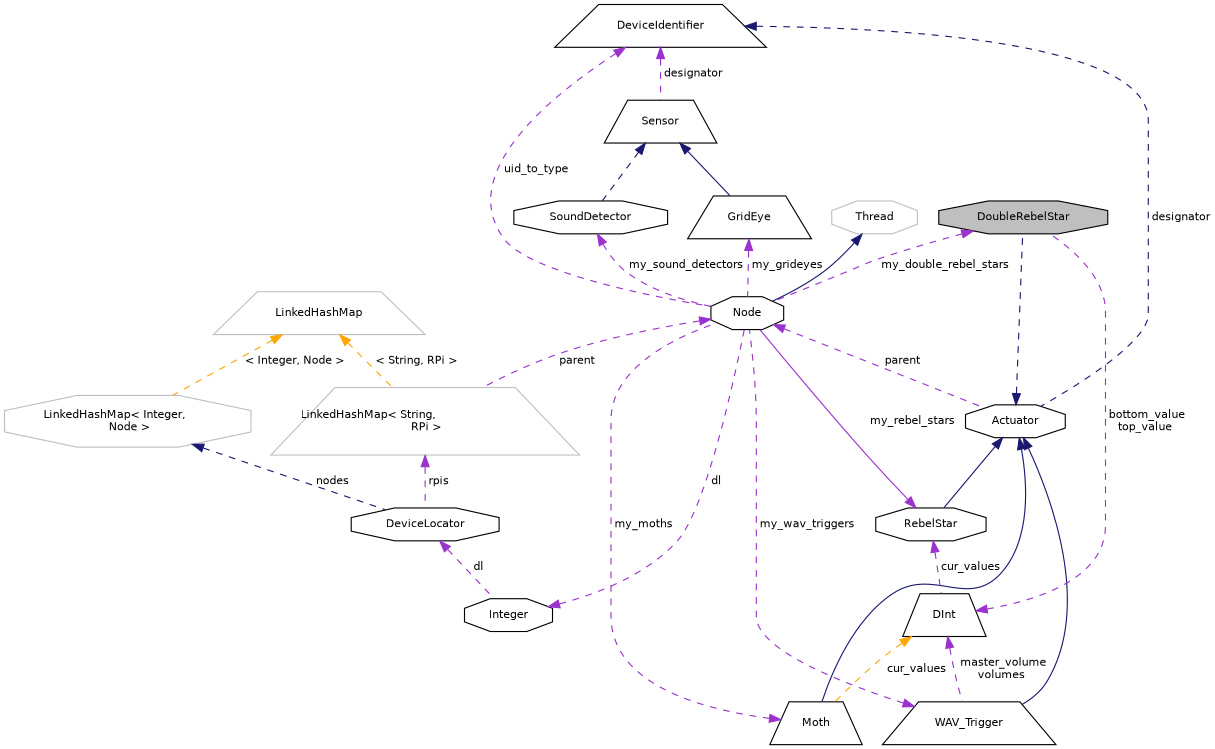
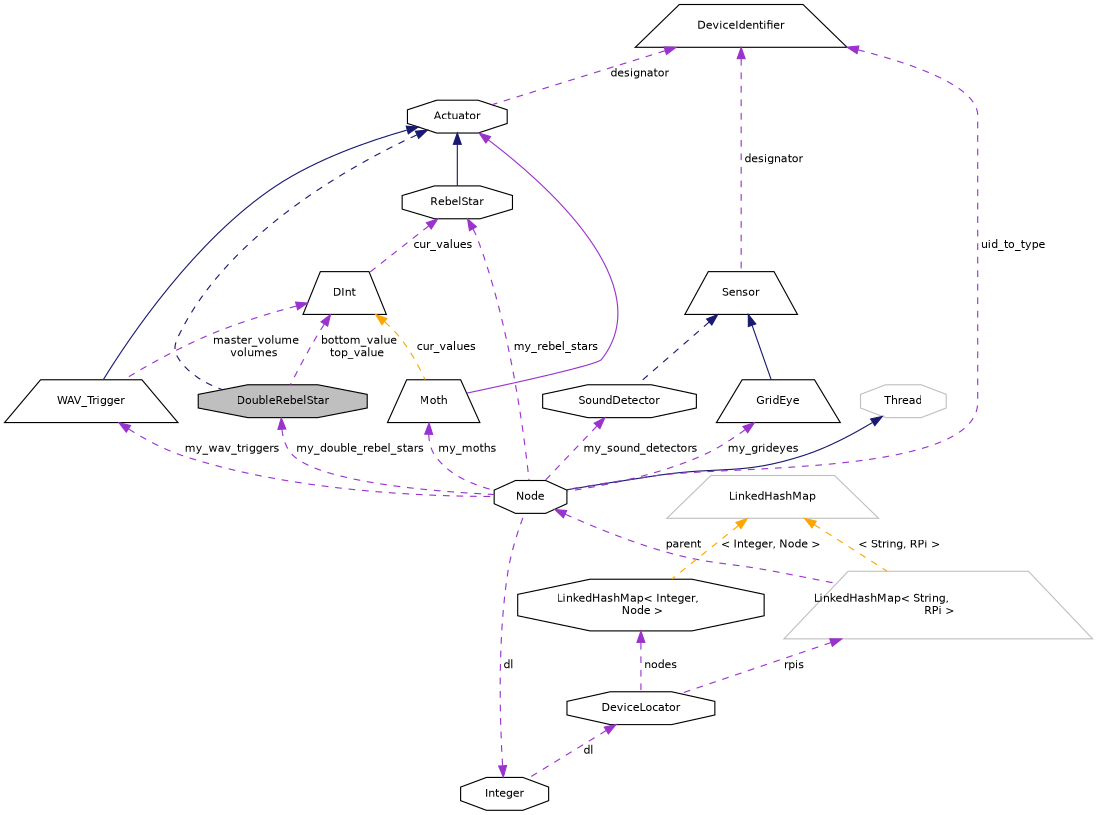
edge "Actuator" -> "DeviceIdentifier": color midnightblue -> darkorchid3
edge "Actuator" -> "Node": removed, label "parent"
edge "Node" -> "RebelStar": style solid -> dashed
node "LinkedHashMap< Integer, Node >": color grey75 -> black
edge "DeviceLocator" -> "LinkedHashMap< Integer, Node >": color midnightblue -> darkorchid3
edge "Moth" -> "Actuator": color midnightblue -> darkorchid3
